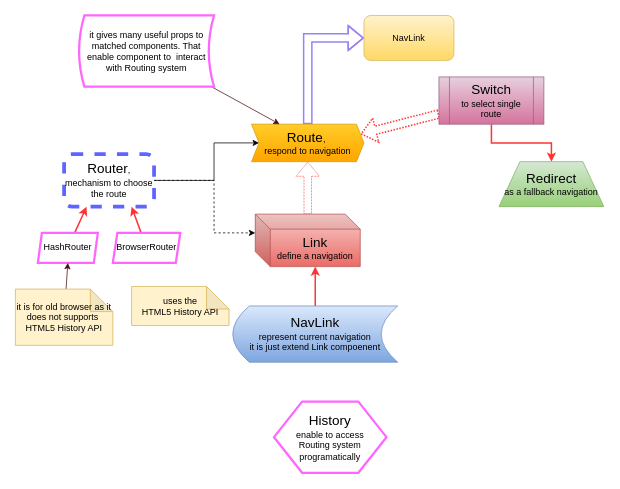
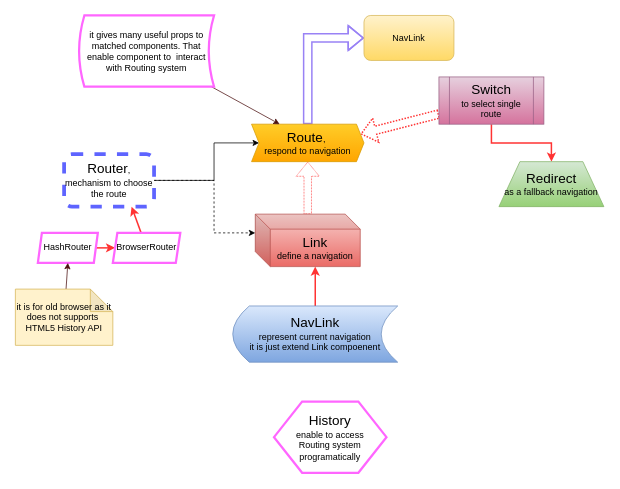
edge "HashRouter" -> "Router, mechanism to choose the route": now "HashRouter" -> "BrowserRouter"
node "uses the HTML5 History API": removed
